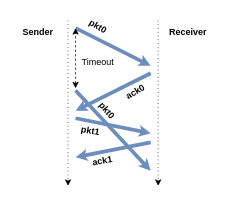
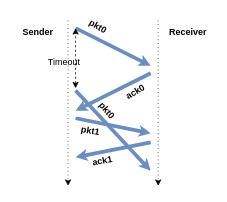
node "Timeout": moved (98, 62) -> (64, 62)
